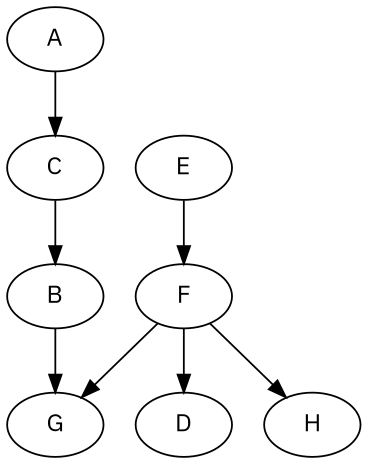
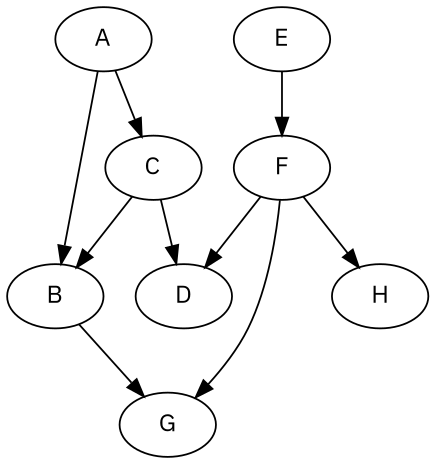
edge "A" -> "B": added
edge "C" -> "D": added
